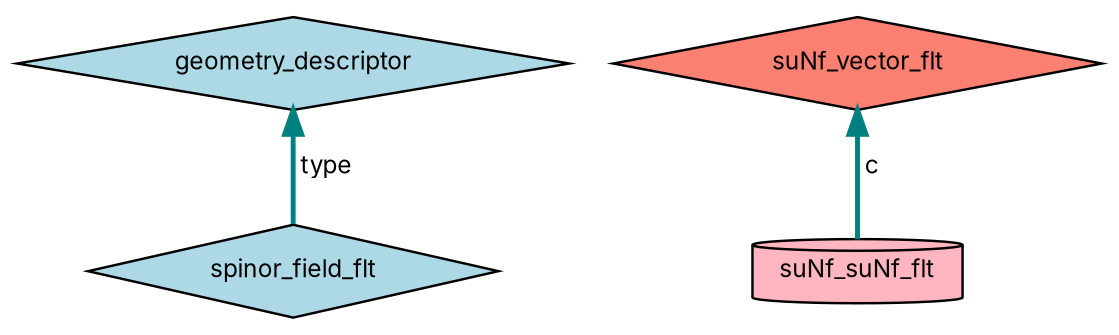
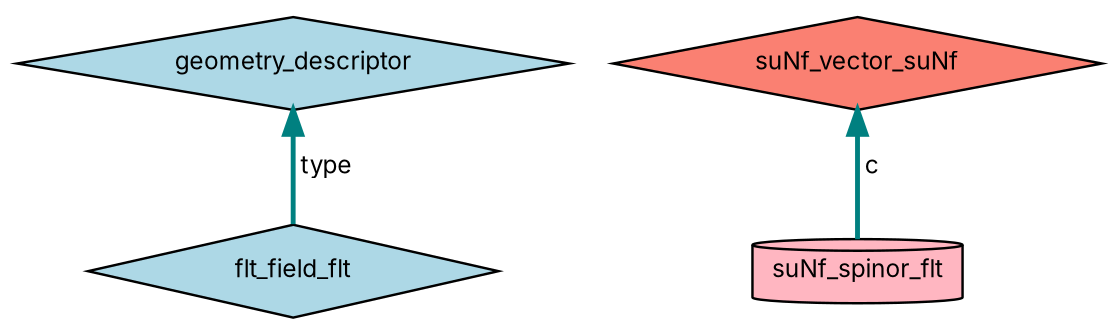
node "suNf_vector_flt": label "suNf_vector_flt" -> "suNf_vector_suNf"
node "spinor_field_flt": label "spinor_field_flt" -> "flt_field_flt"
node "suNf_suNf_flt": label "suNf_suNf_flt" -> "suNf_spinor_flt"
